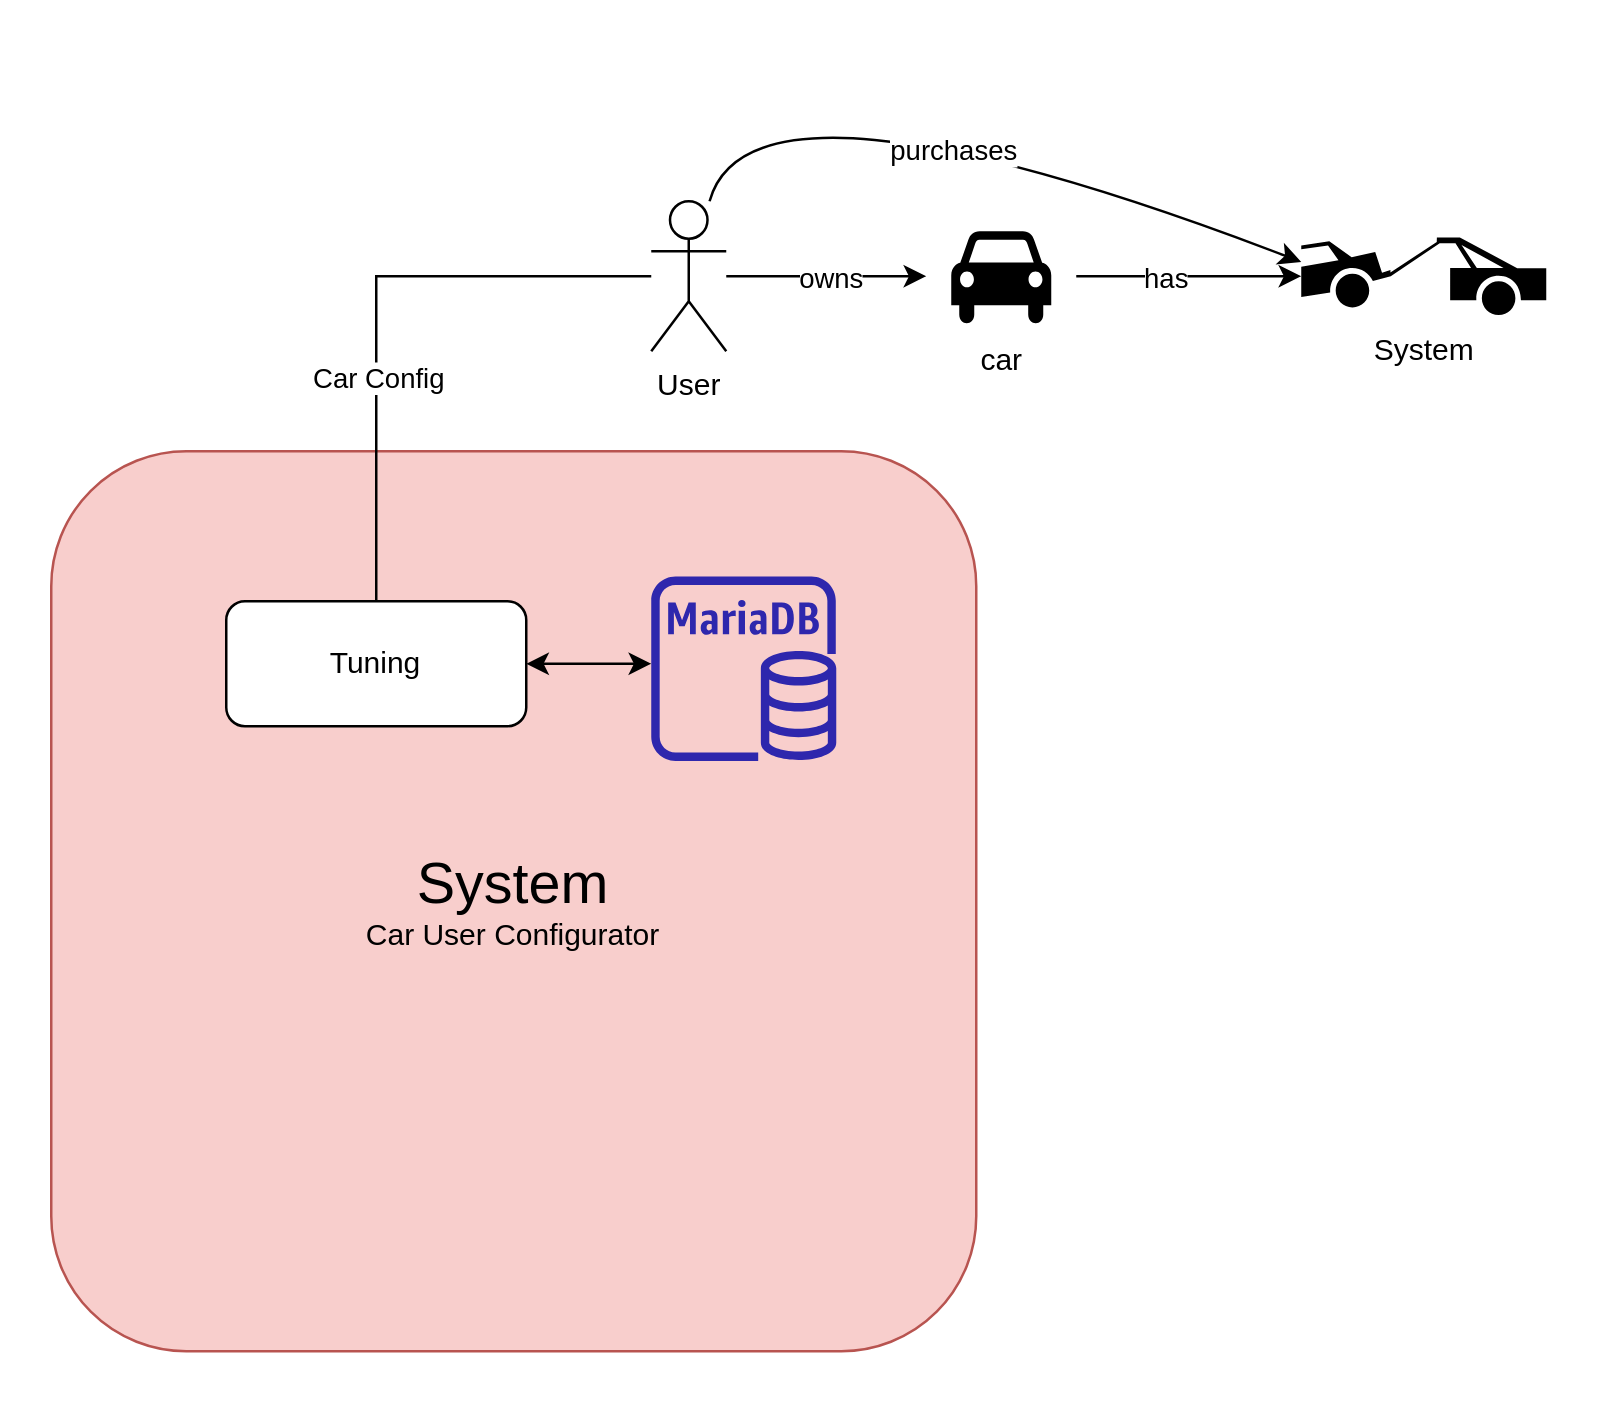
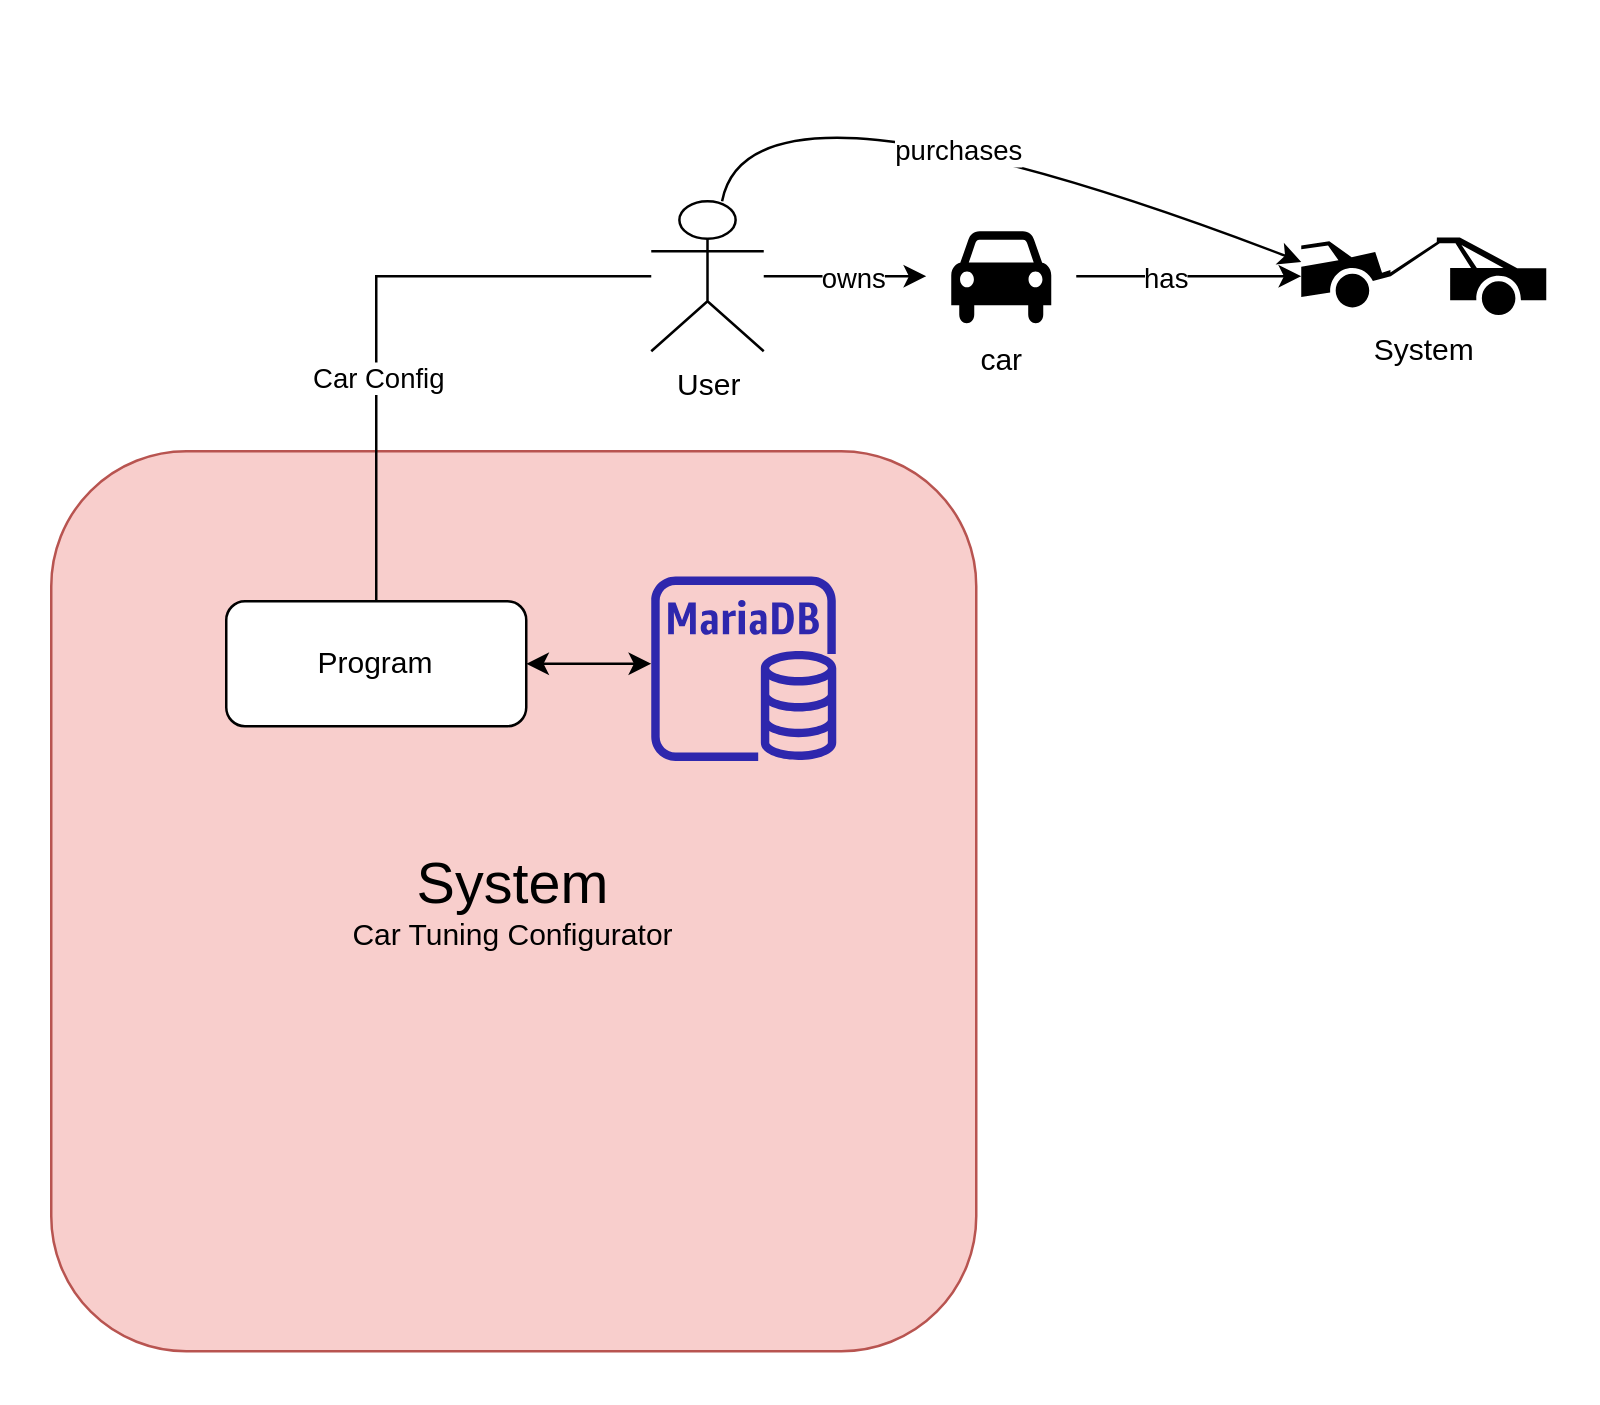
node "User": size 75x150 -> 113x150
node "Tuning": label "Tuning" -> "Program"
node "System Car User Configurator": label "System Car User Configurator" -> "System Car Tuning Configurator"
